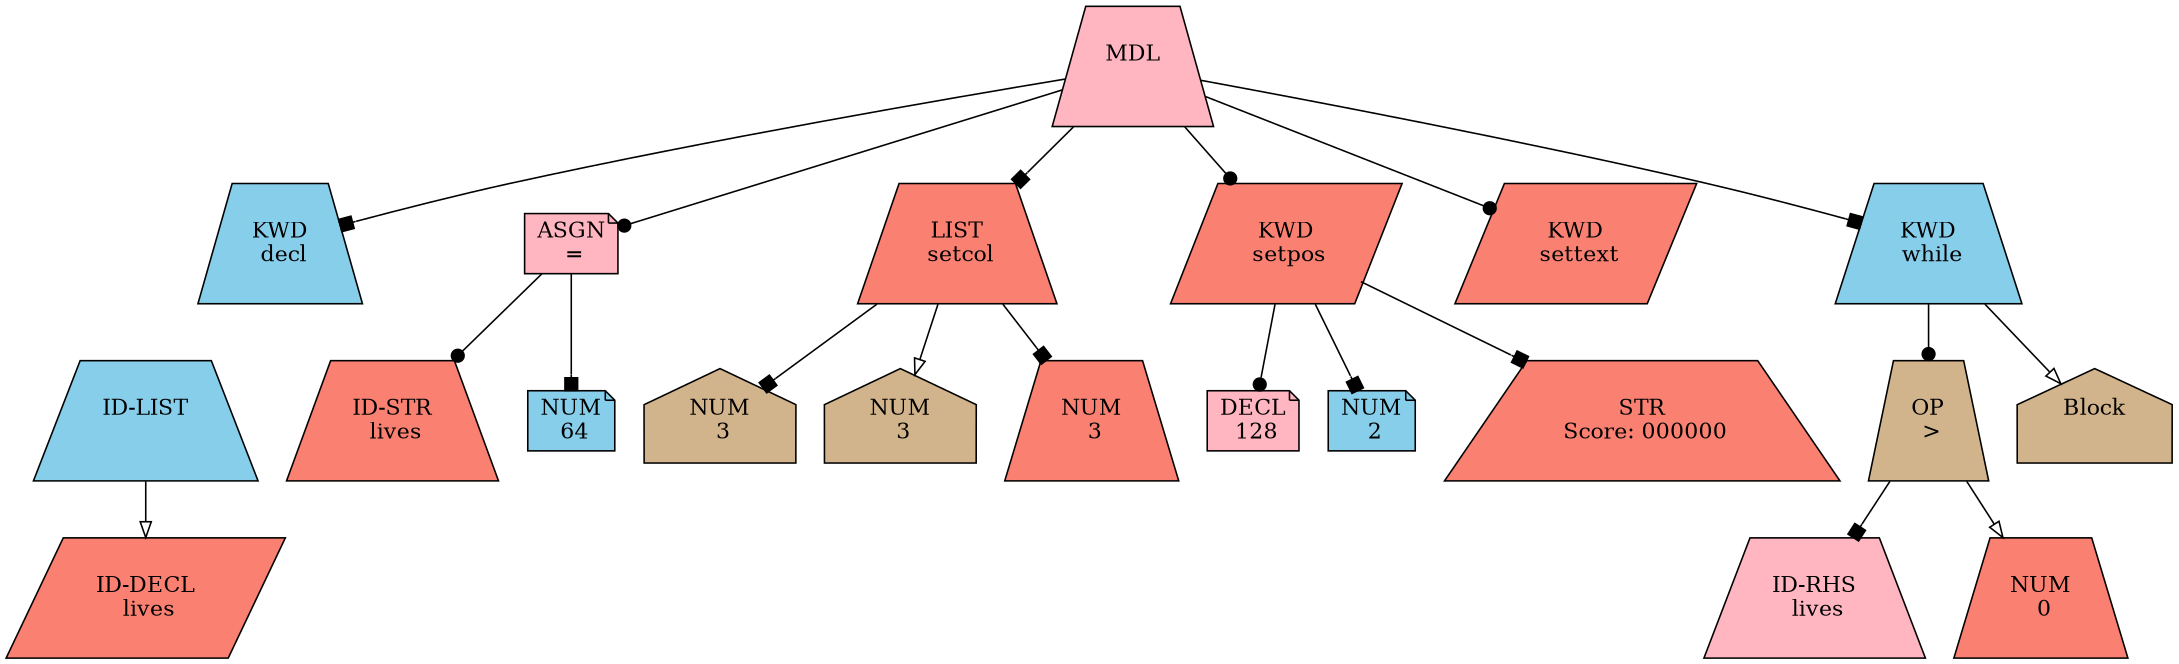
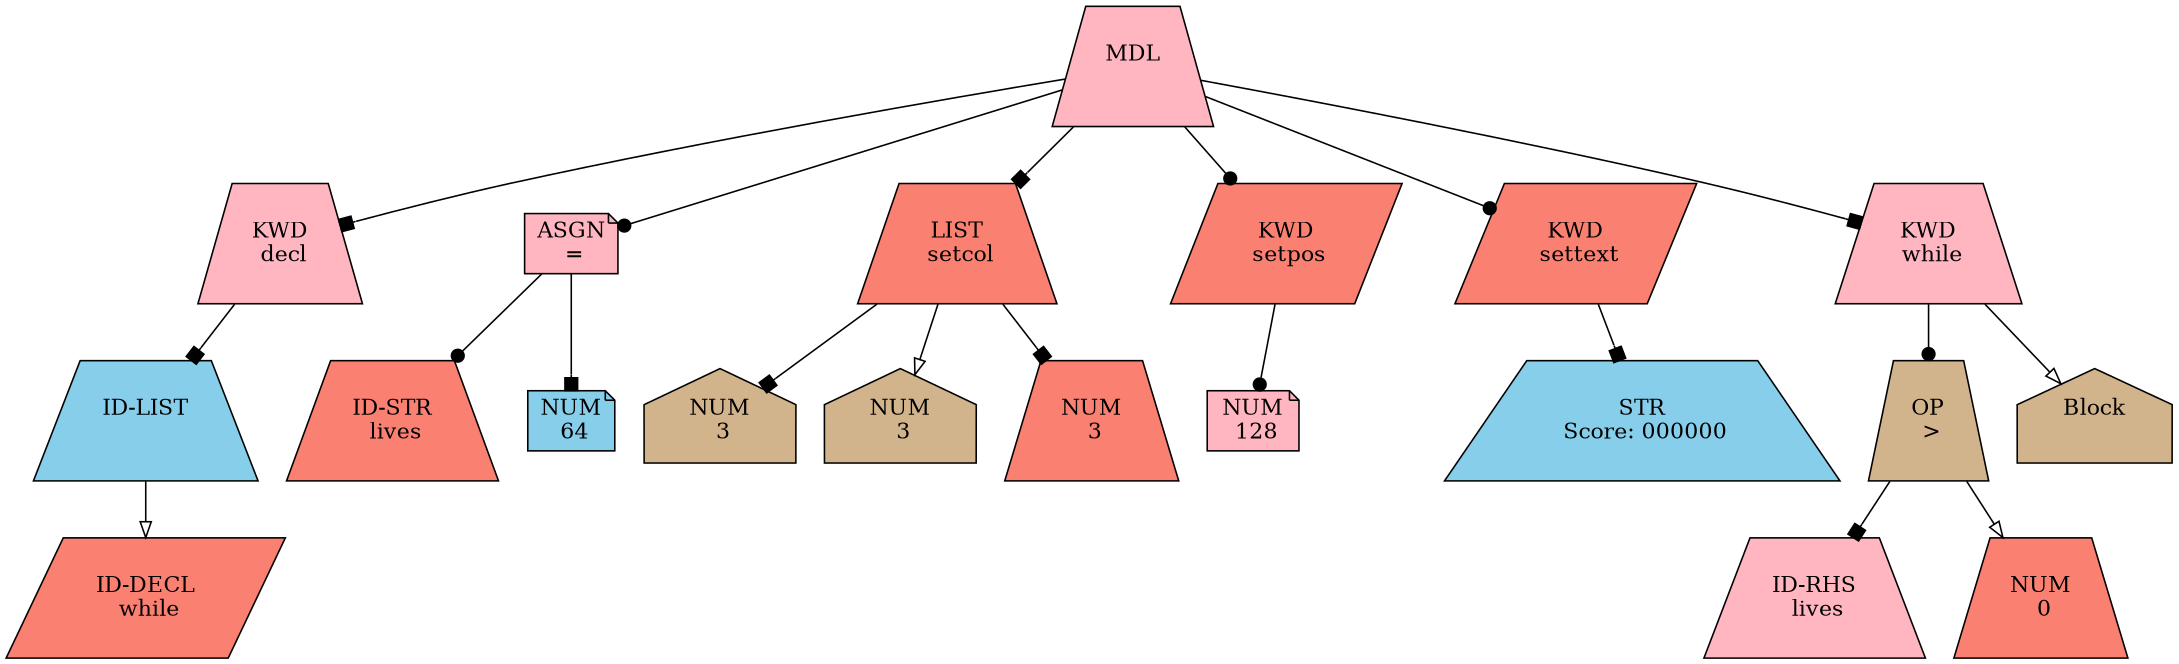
node "KWD decl": fillcolor skyblue -> lightpink
node "KWD while": fillcolor skyblue -> lightpink
edge "KWD setpos" -> "STR Score: 000000": now "KWD settext" -> "STR Score: 000000"
edge "KWD decl" -> "ID-LIST": added
node "DECL 128": label "DECL 128" -> "NUM 128"
node "NUM 2": removed
node "STR Score: 000000": fillcolor salmon -> skyblue
node "ID-DECL lives": label "ID-DECL lives" -> "ID-DECL while"
